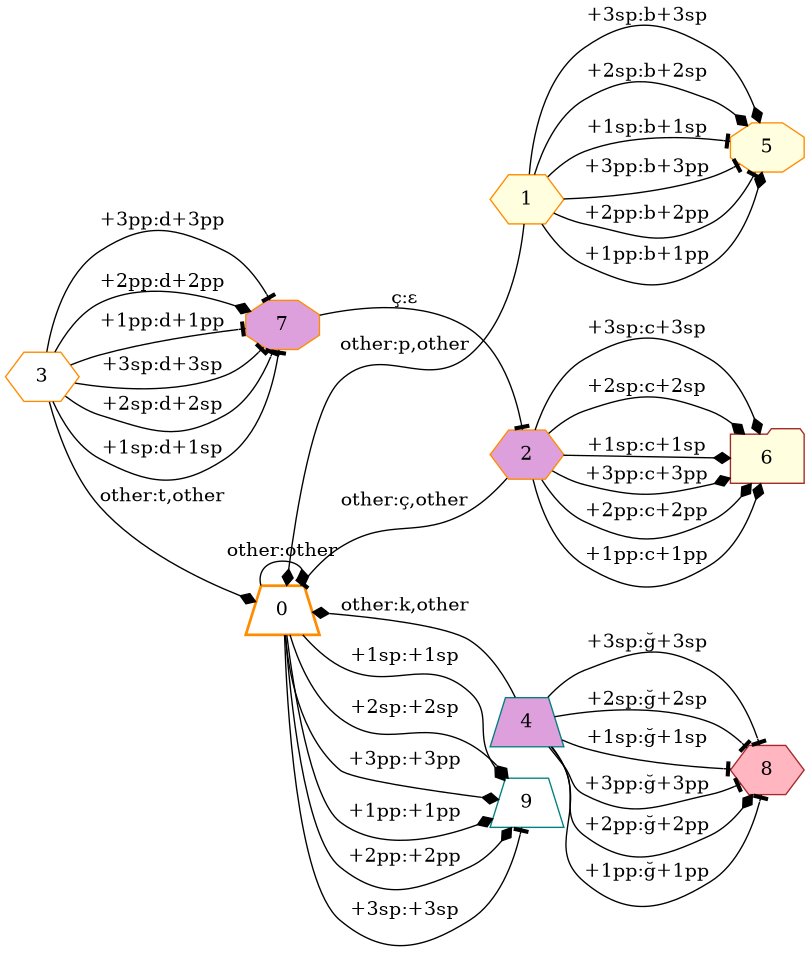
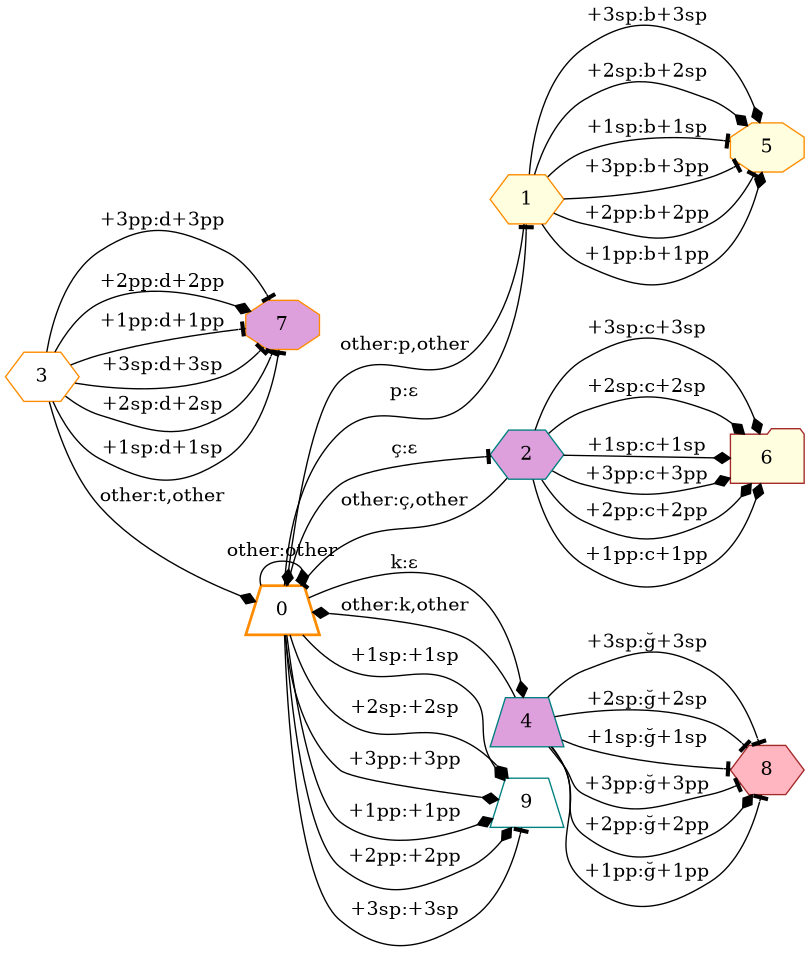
edge "7" -> "2": now "0" -> "2"
edge "0" -> "1": added, label "p:ε"
node "2": color darkorange -> teal
edge "0" -> "4": added, label "k:ε"
